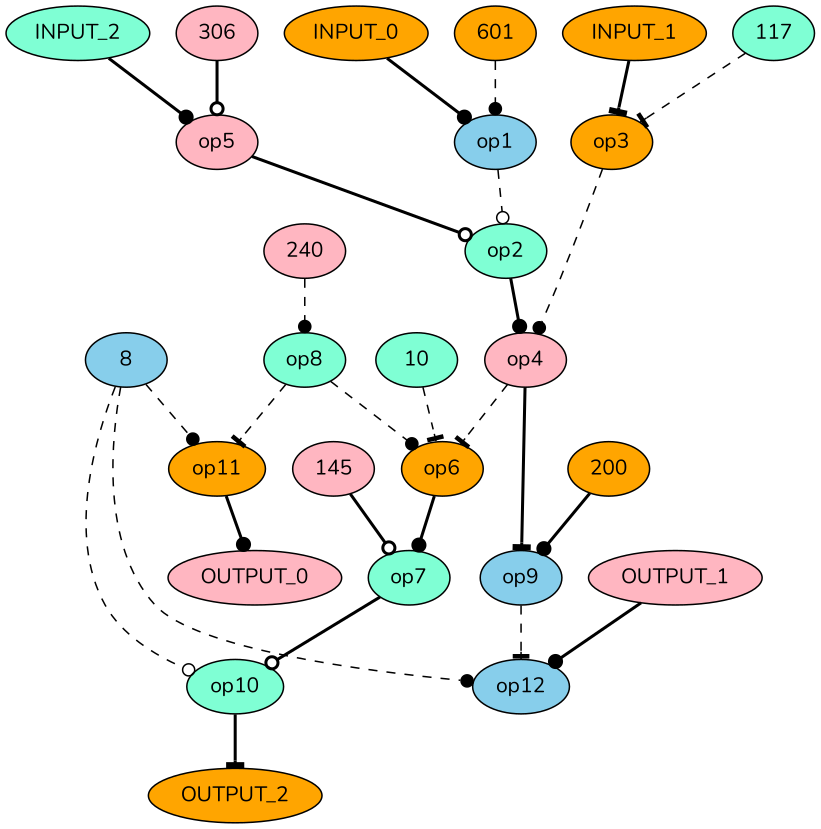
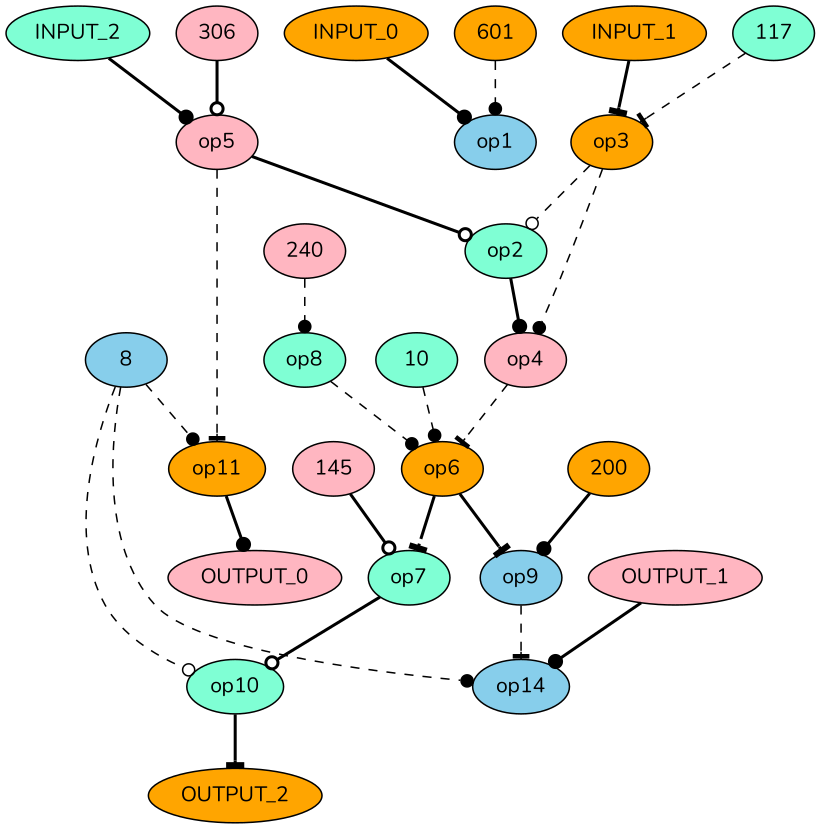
edge "op1" -> "op2": now "op3" -> "op2"
edge "10" -> "op6": arrowhead tee -> dot
edge "op8" -> "op11": now "op5" -> "op11"
edge "op4" -> "op9": now "op6" -> "op9"
edge "op6" -> "op7": arrowhead dot -> tee
node "op12": label "op12" -> "op14"
